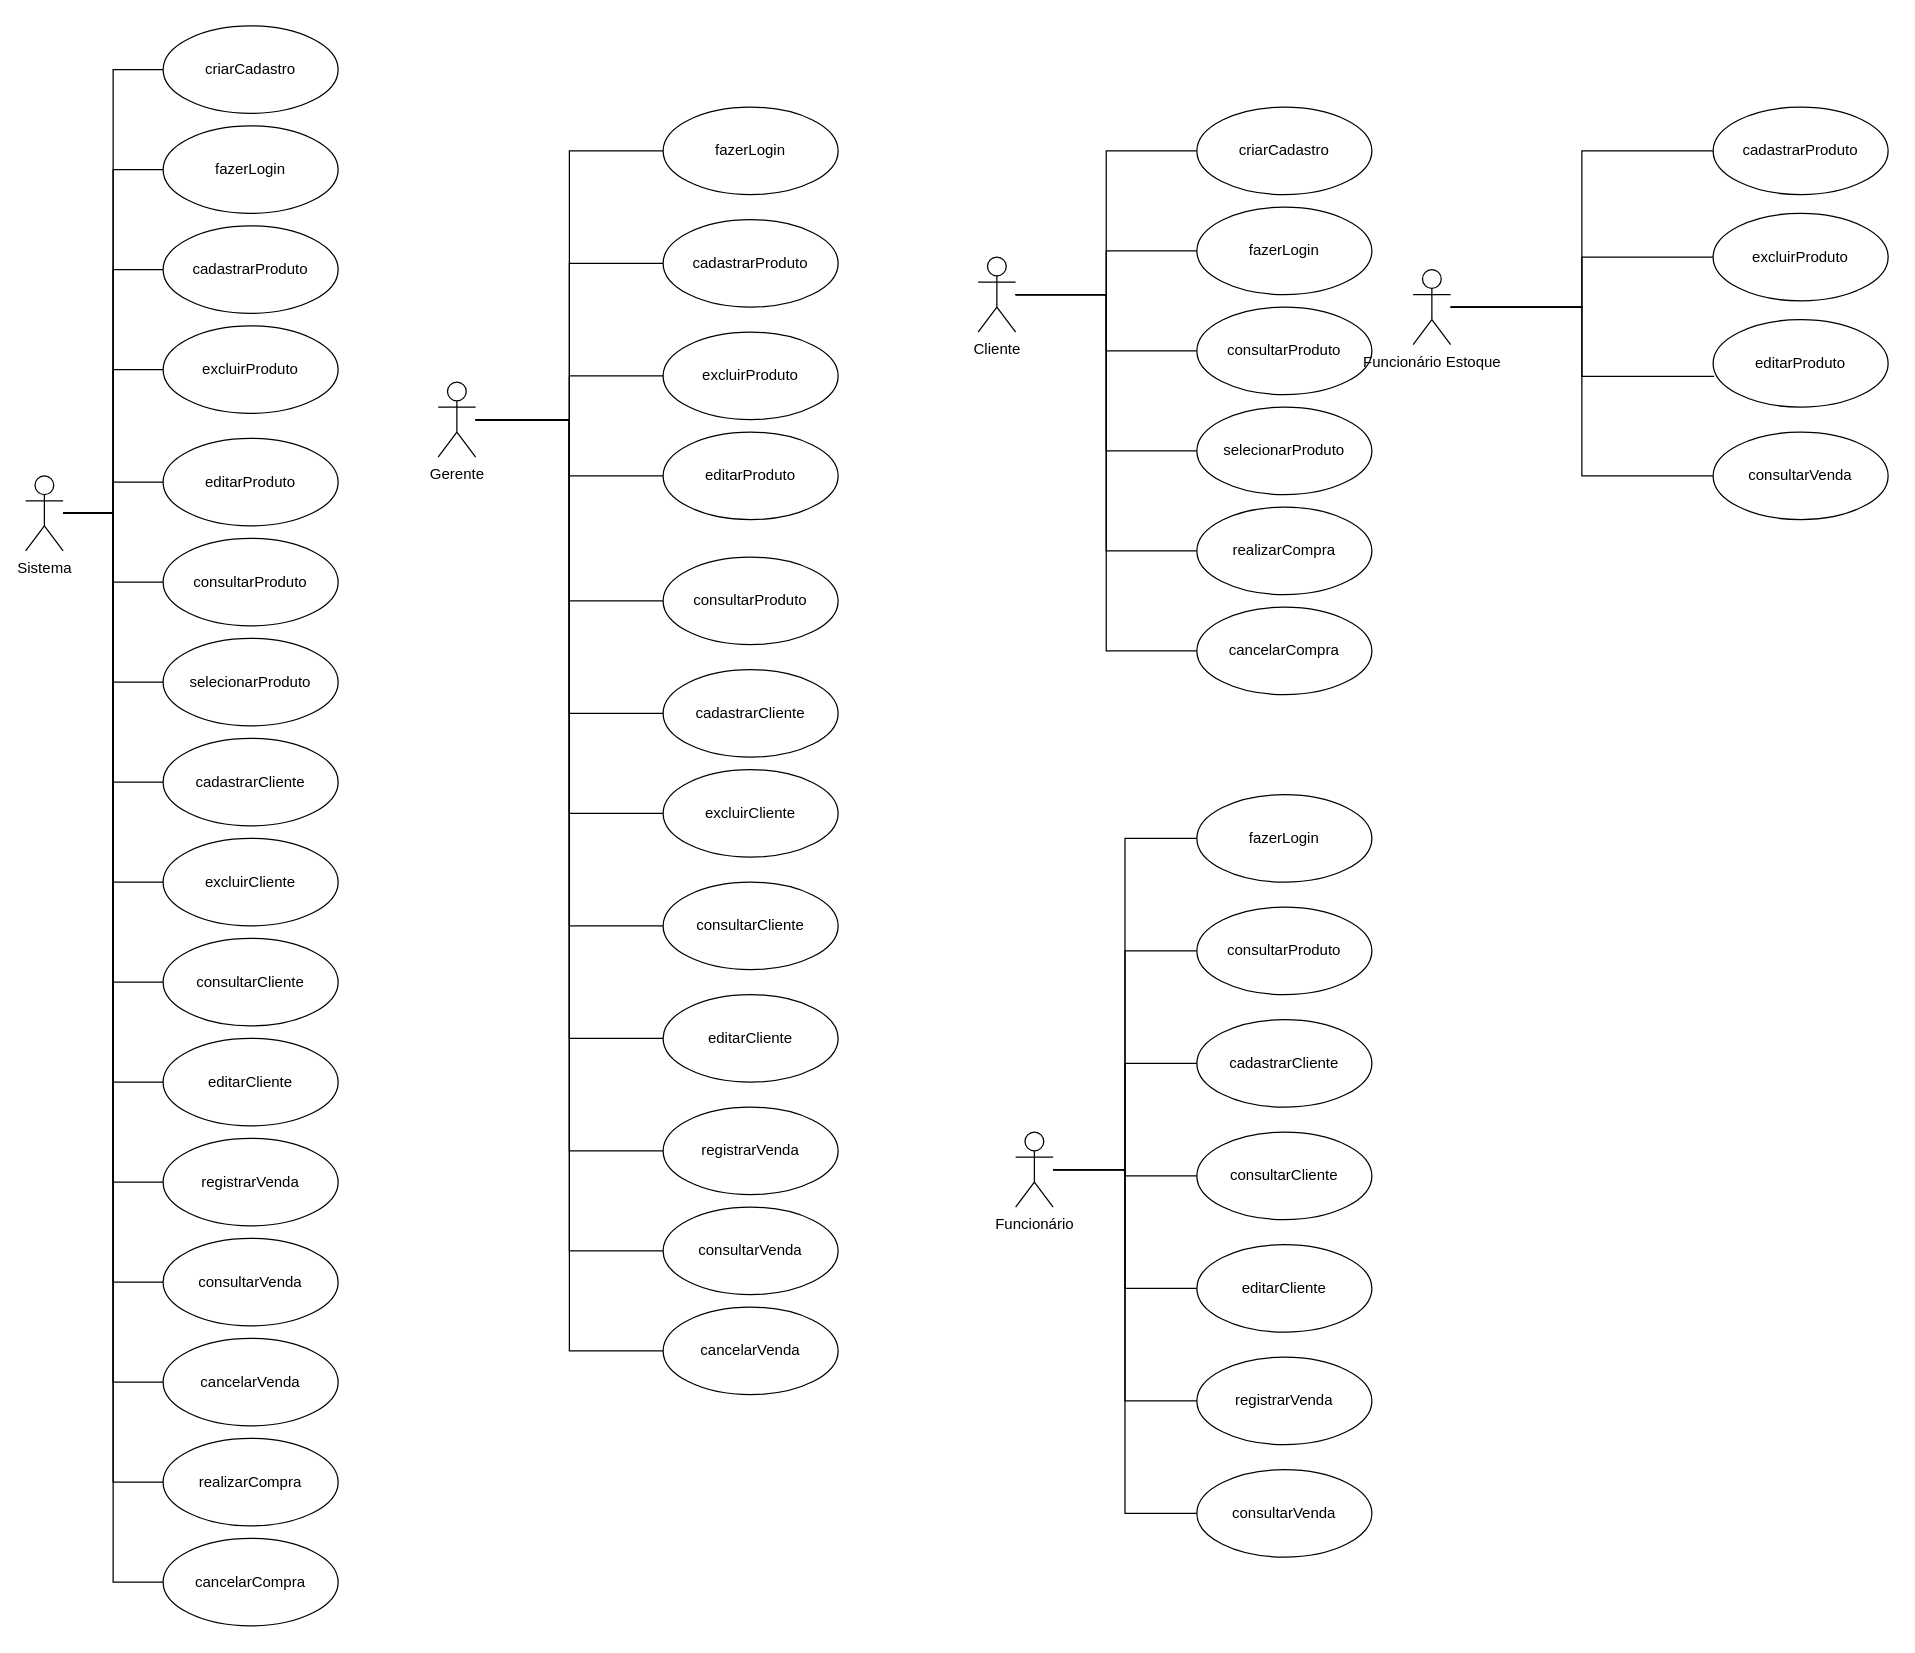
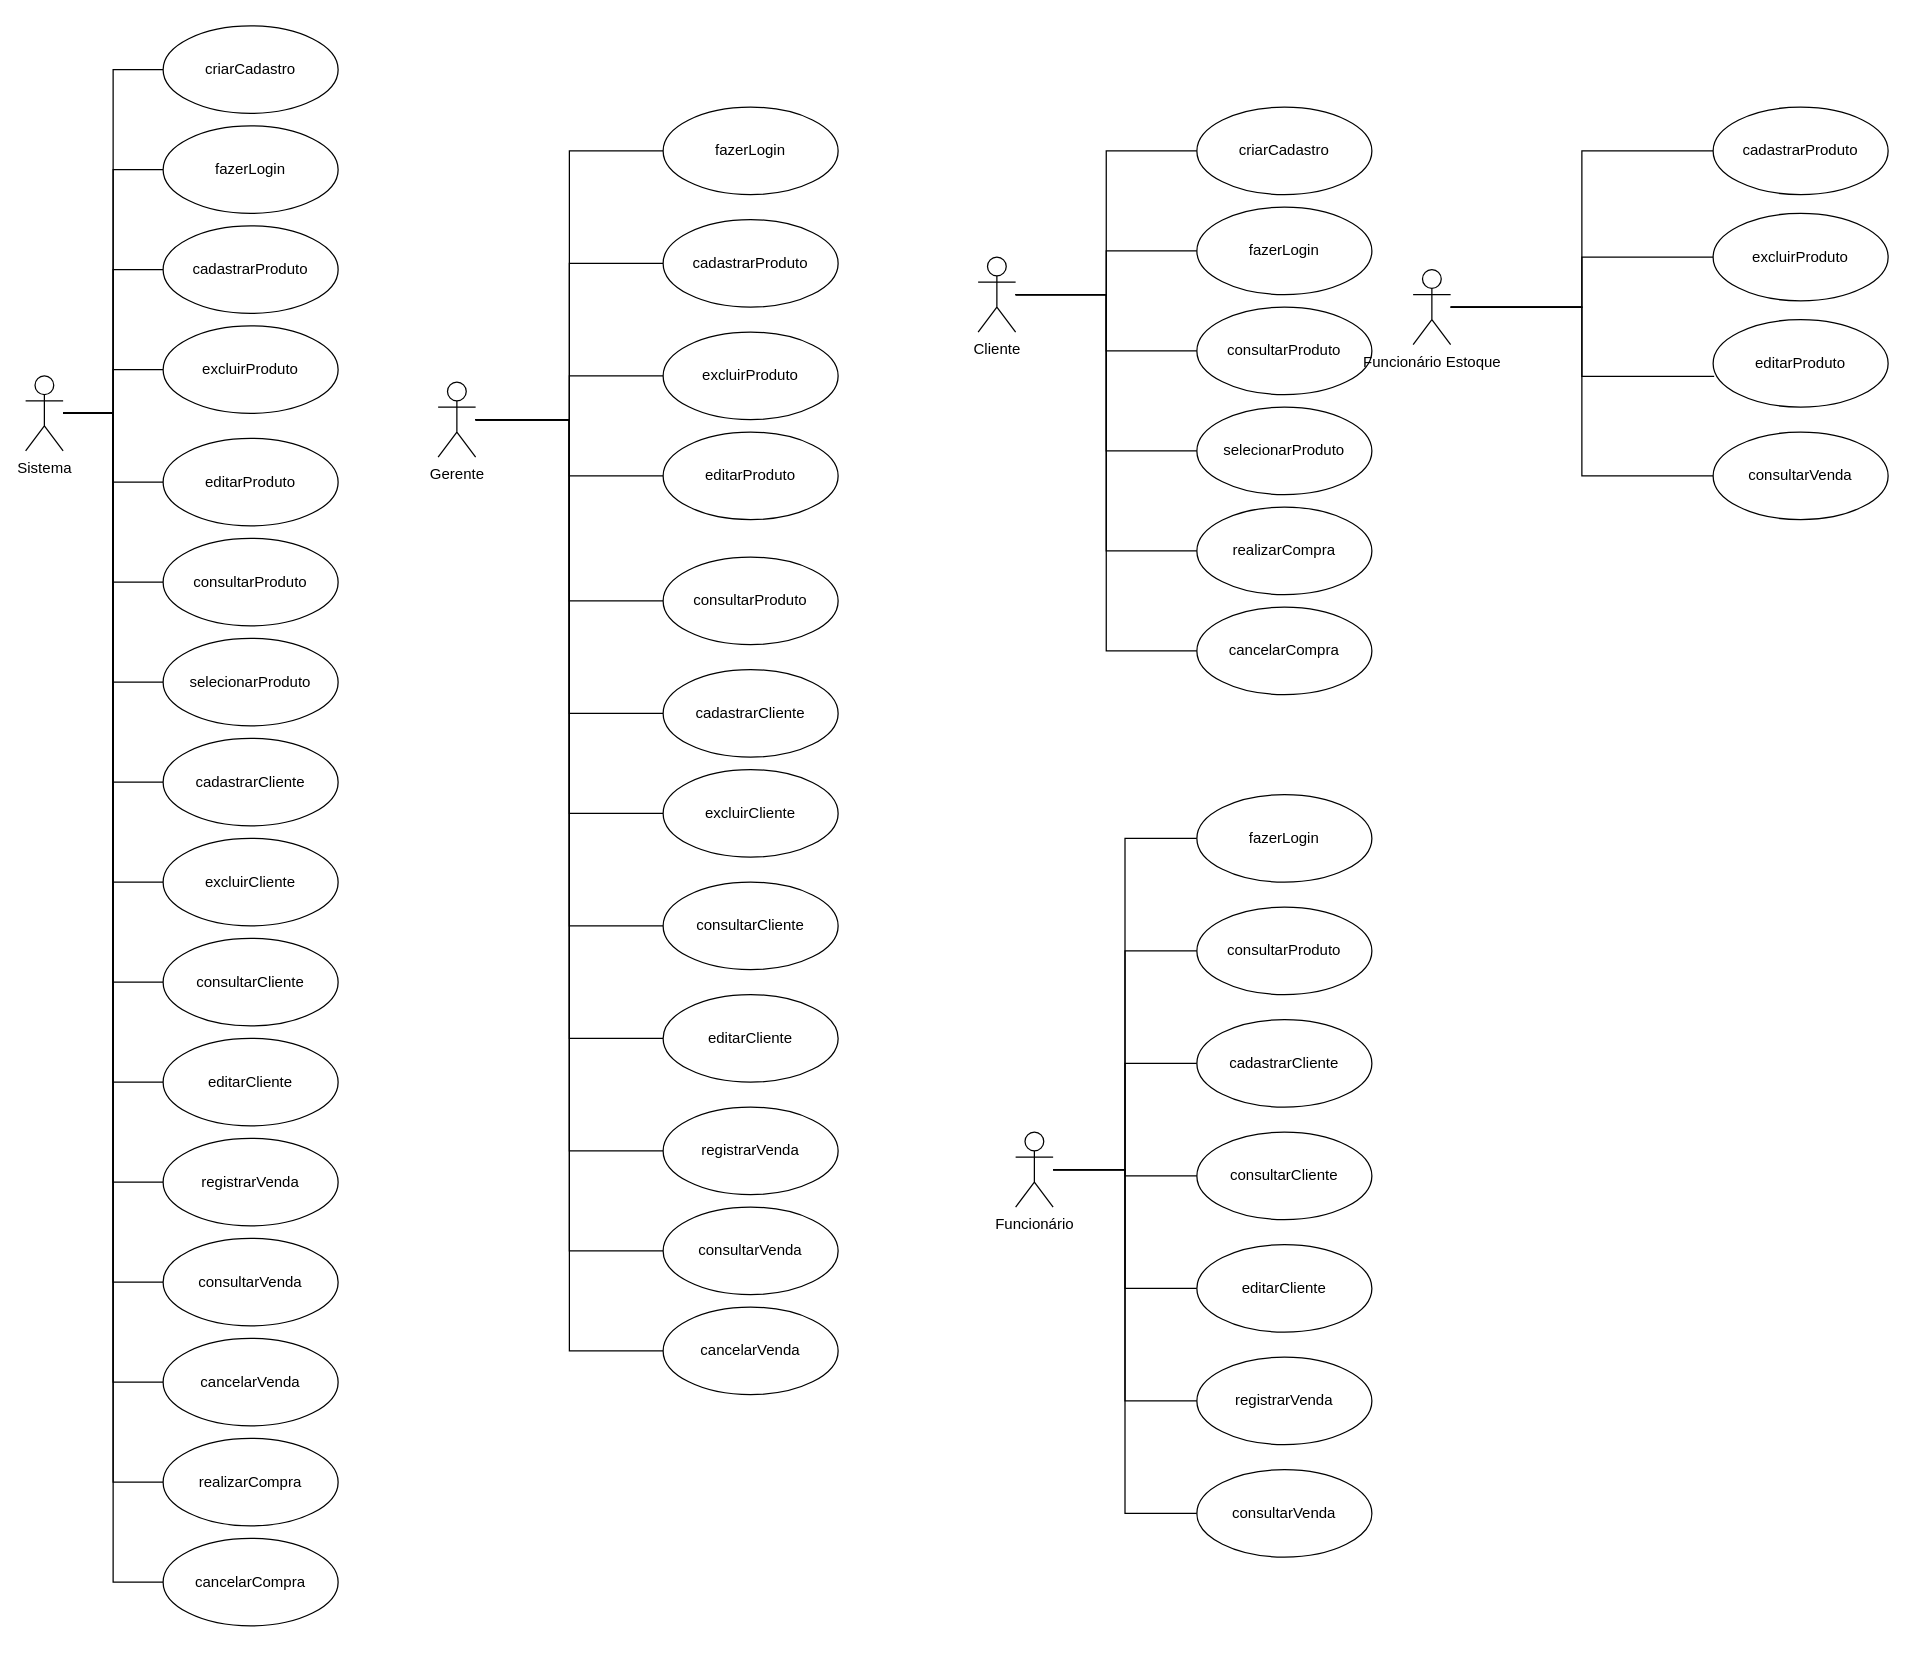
node "Sistema": moved (44, 513) -> (44, 413)
